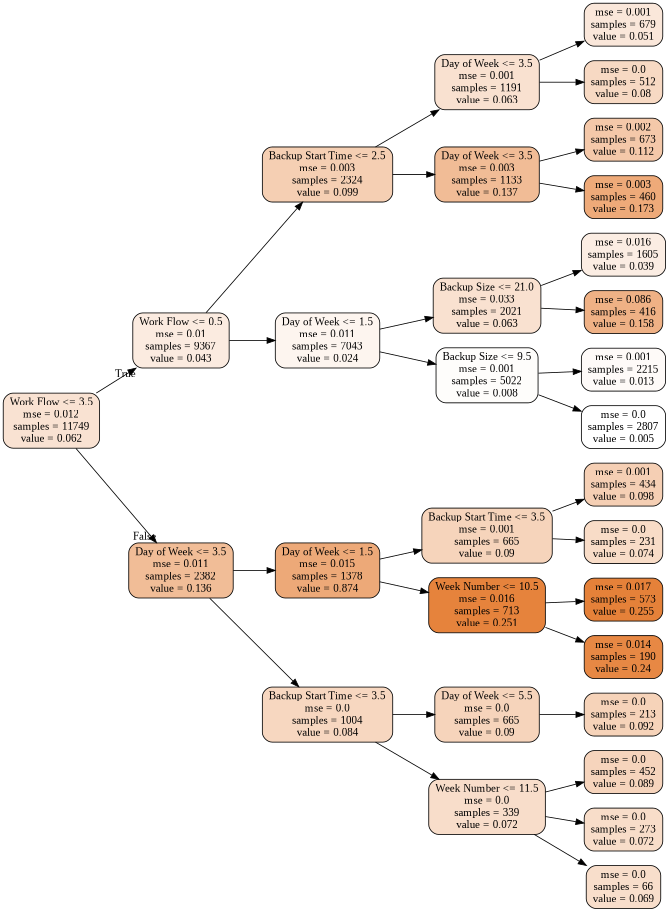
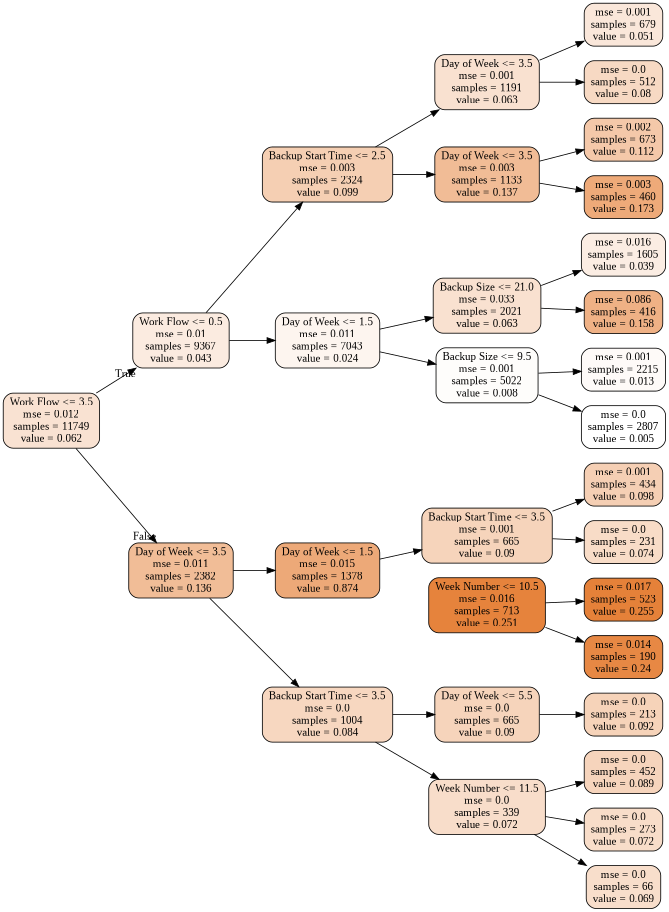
edge "Day of Week <= 1.5 mse = 0.015 samples = 1378 value = 0.874" -> "Week Number <= 10.5 mse = 0.016 samples = 713 value = 0.251": removed
node "mse = 0.017 samples = 573 value = 0.255": label "mse = 0.017 samples = 573 value = 0.255" -> "mse = 0.017 samples = 523 value = 0.255"
